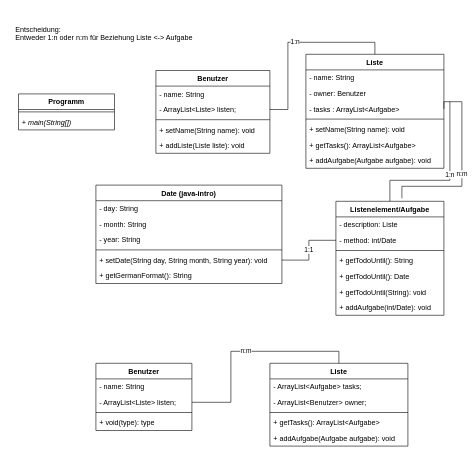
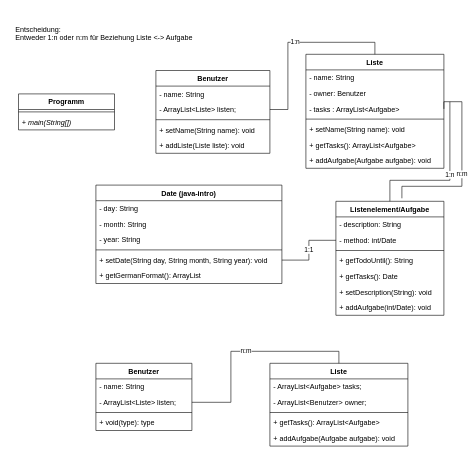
node "- description: Liste": label "- description: Liste" -> "- description: String"
node "+ getGermanFormat(): String": label "+ getGermanFormat(): String" -> "+ getGermanFormat(): ArrayList"
node "+ getTodoUntil(): Date": label "+ getTodoUntil(): Date" -> "+ getTasks(): Date"
node "+ getTodoUntil(String): void": label "+ getTodoUntil(String): void" -> "+ setDescription(String): void"
